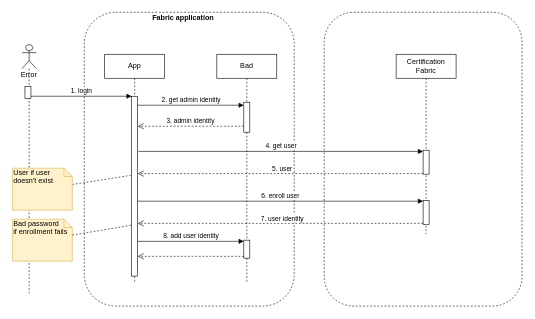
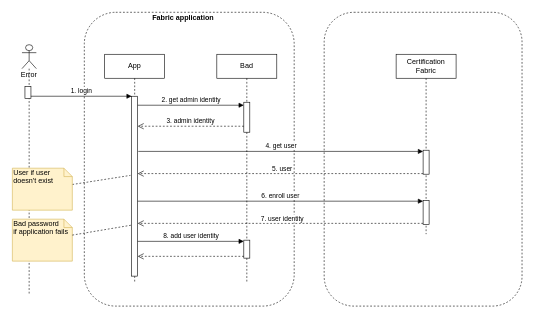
node "Bad password if enrollment fails": label "Bad password if enrollment fails" -> "Bad password if application fails"
